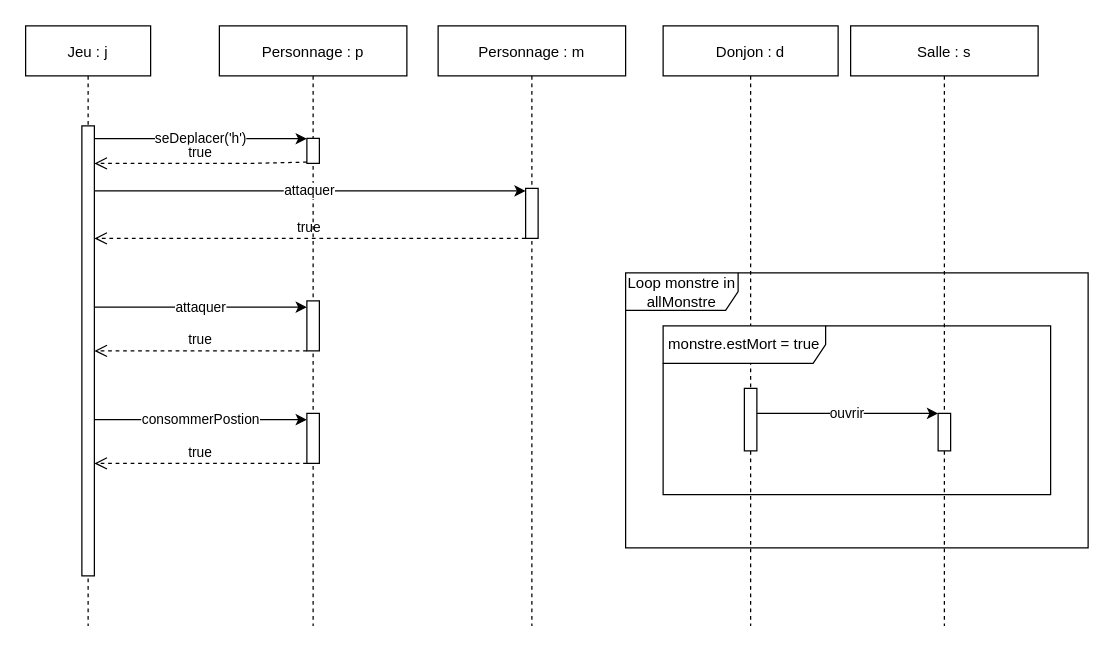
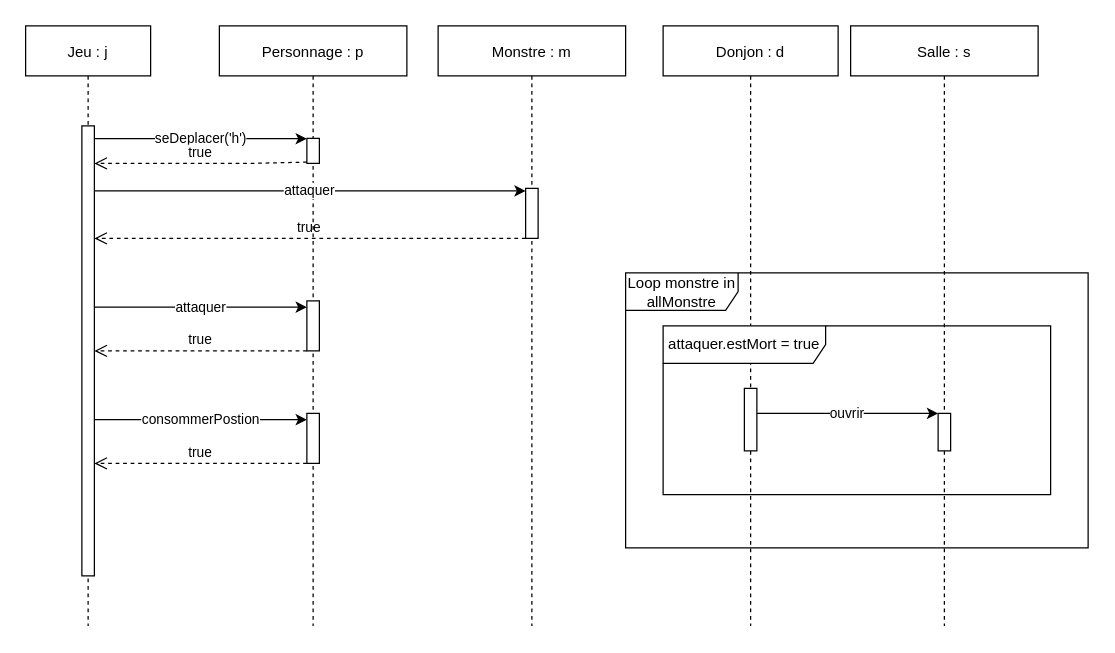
node "Personnage : m": label "Personnage : m" -> "Monstre : m"
node "monstre.estMort = true": label "monstre.estMort = true" -> "attaquer.estMort = true"
